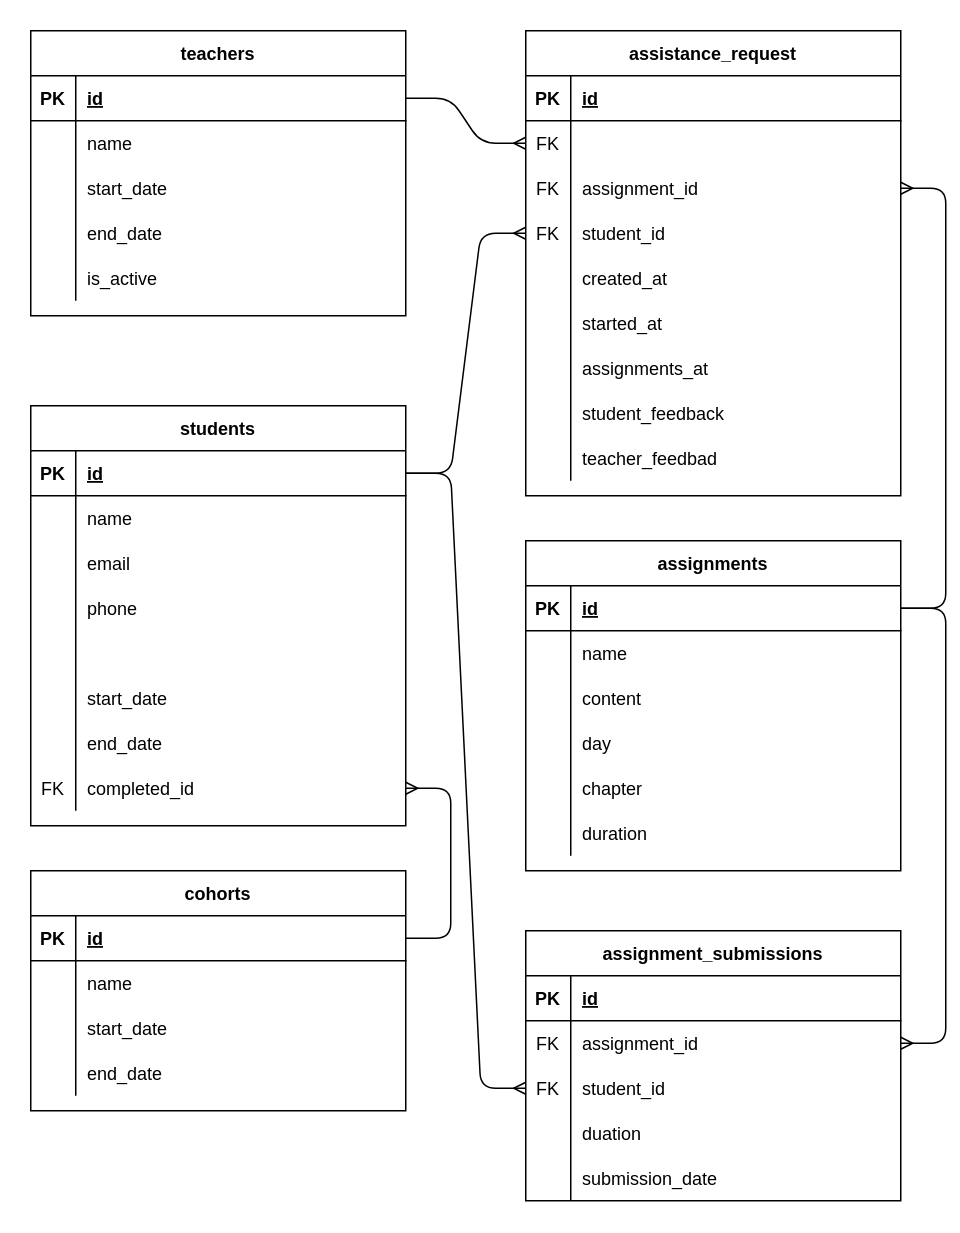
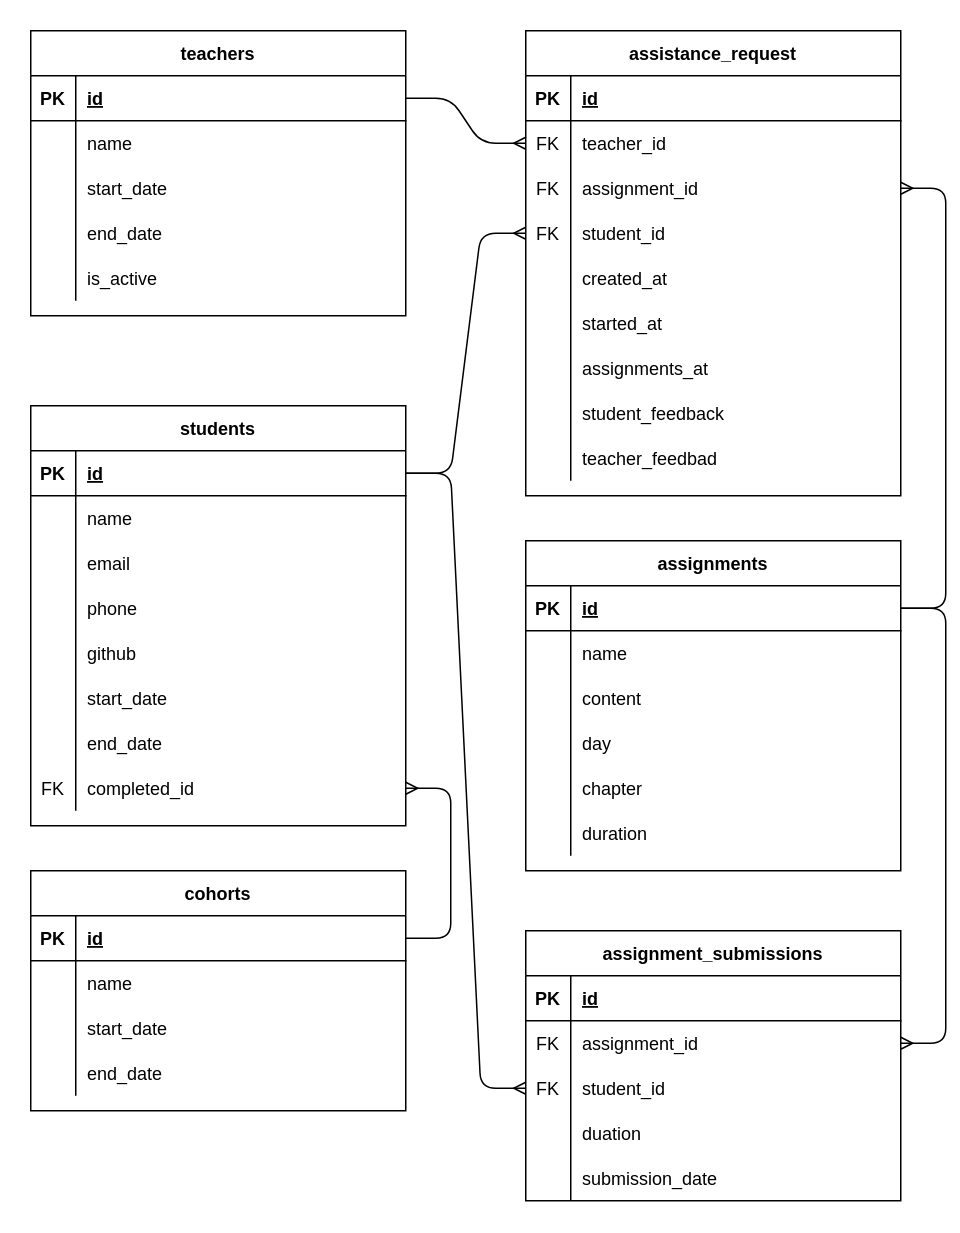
node "teacher_id": added
node "github": added
